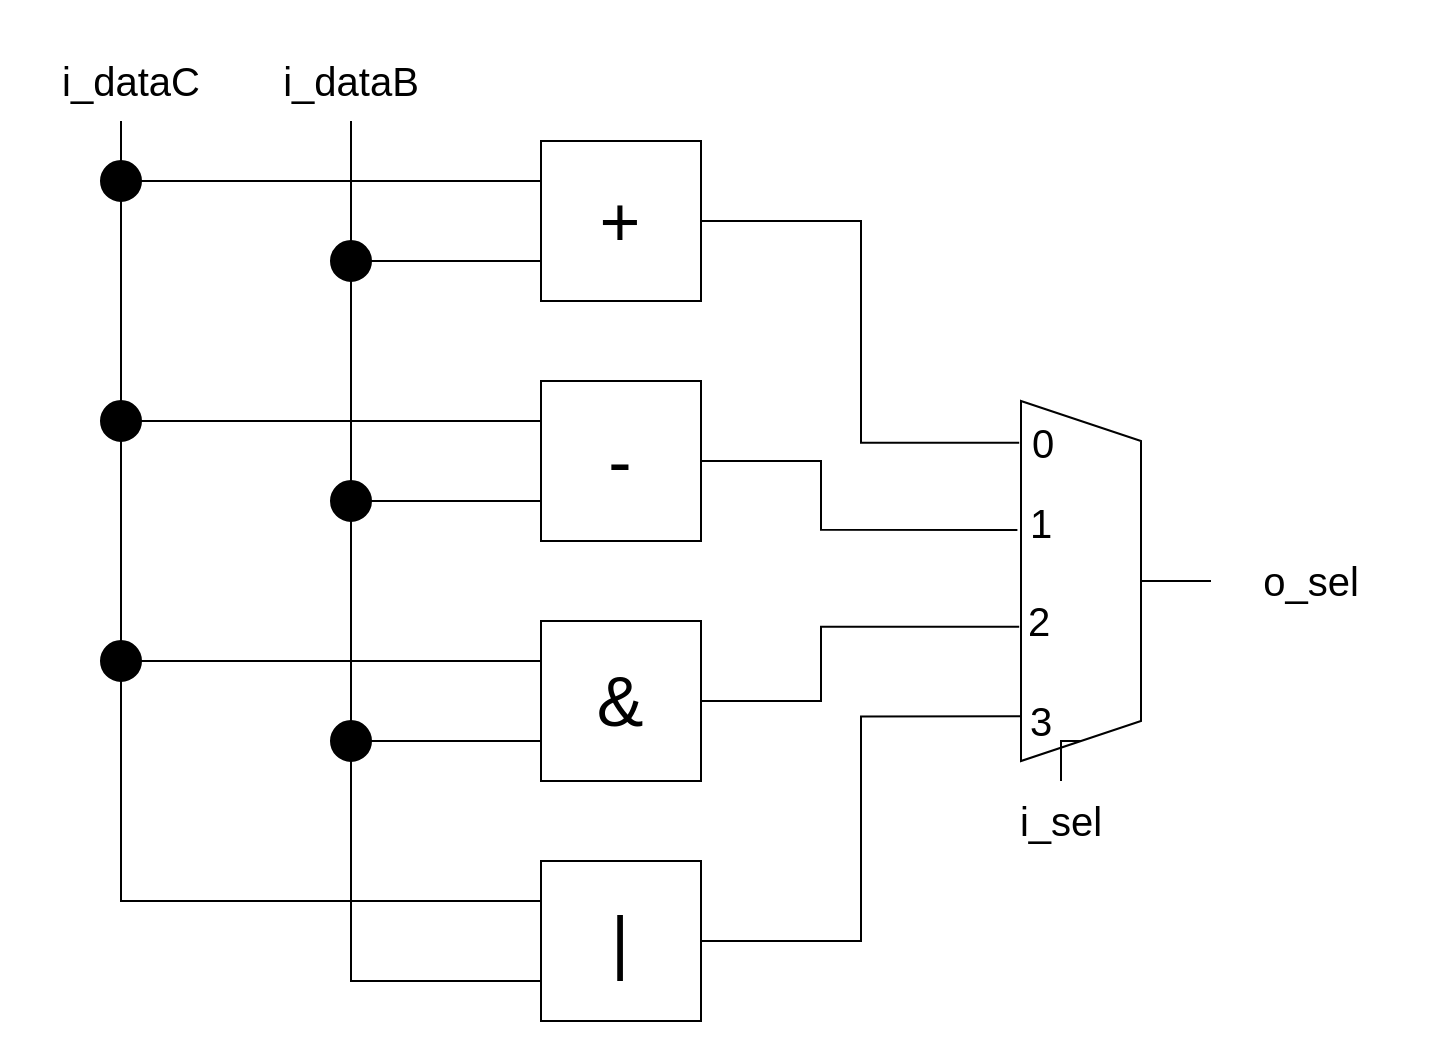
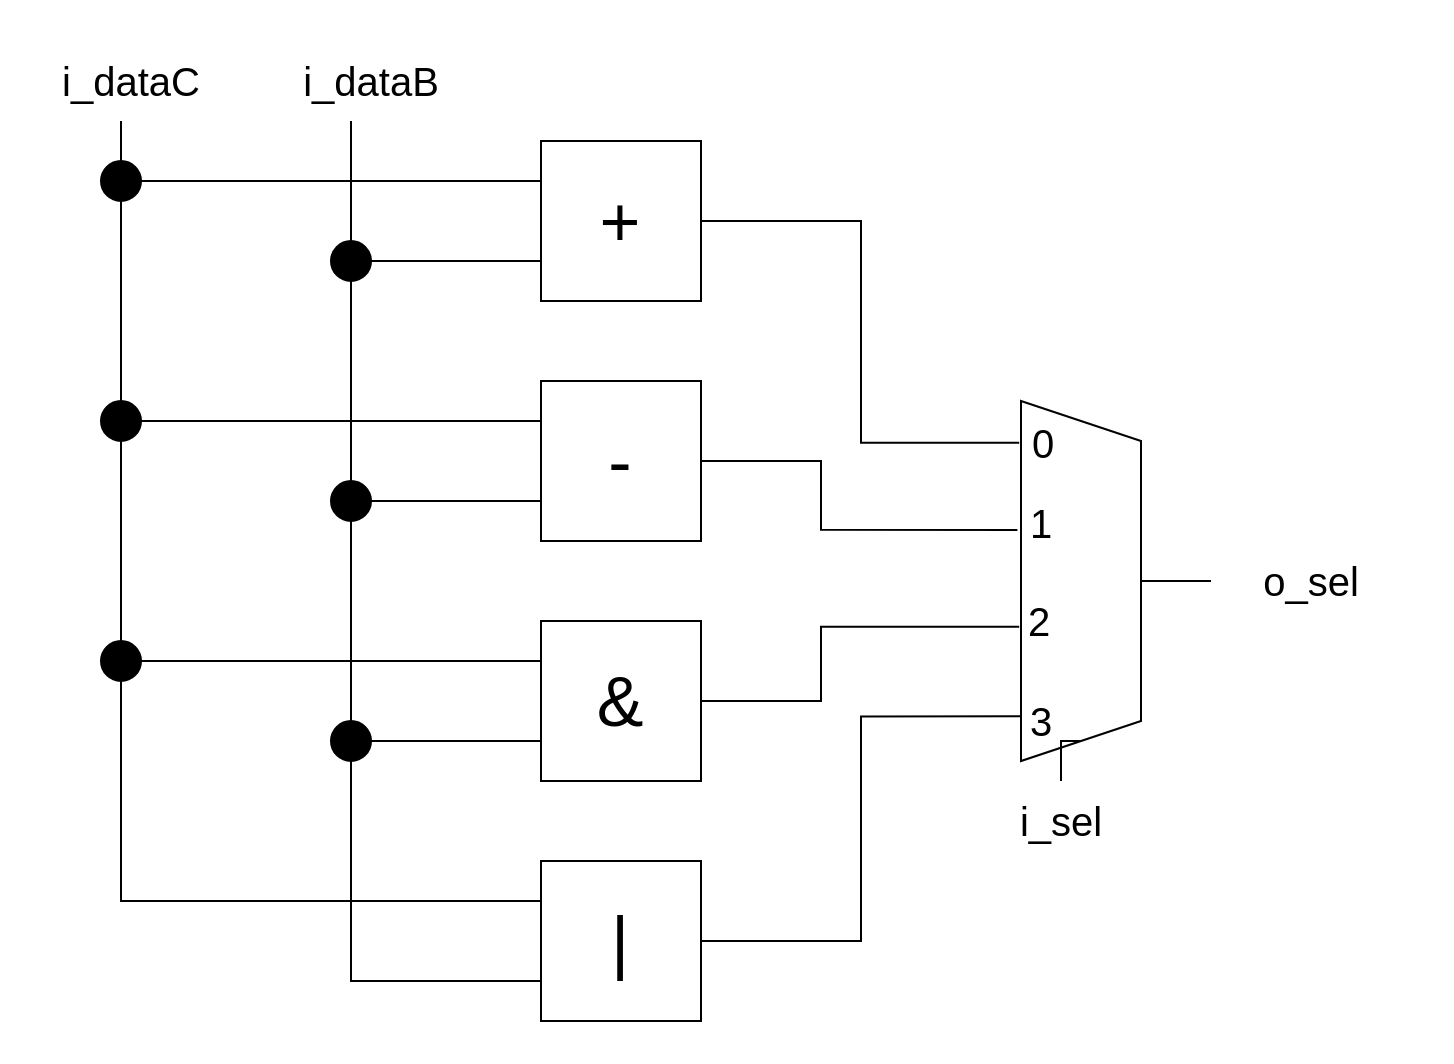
node "i_dataB": moved (351, 81) -> (371, 81)
